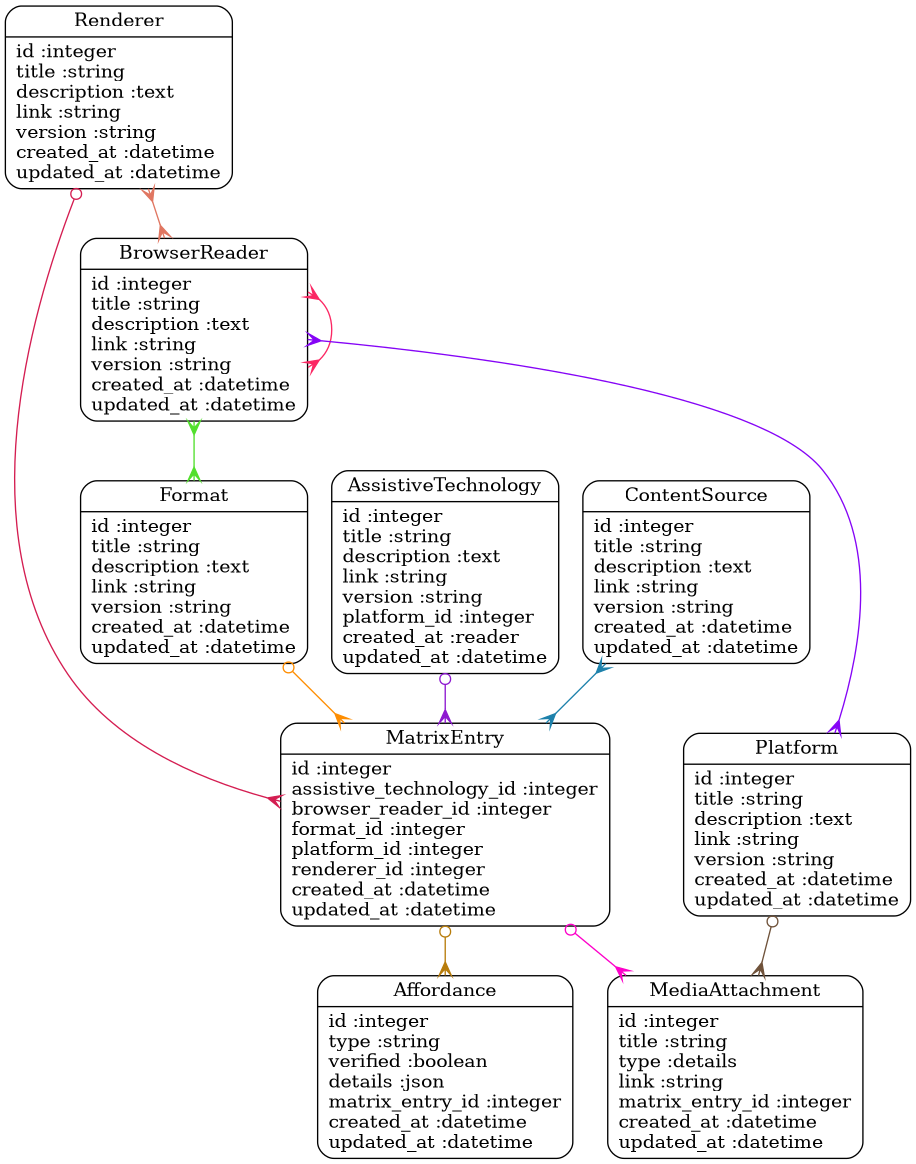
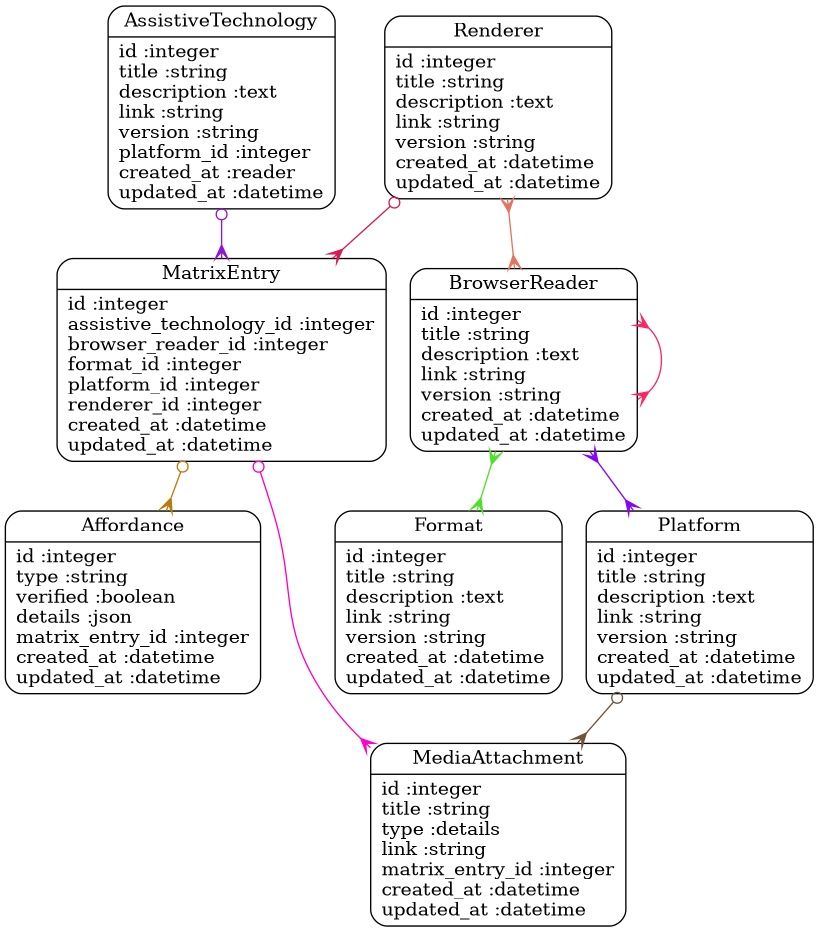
node "ContentSource": removed
edge "Format" -- "MatrixEntry": removed
